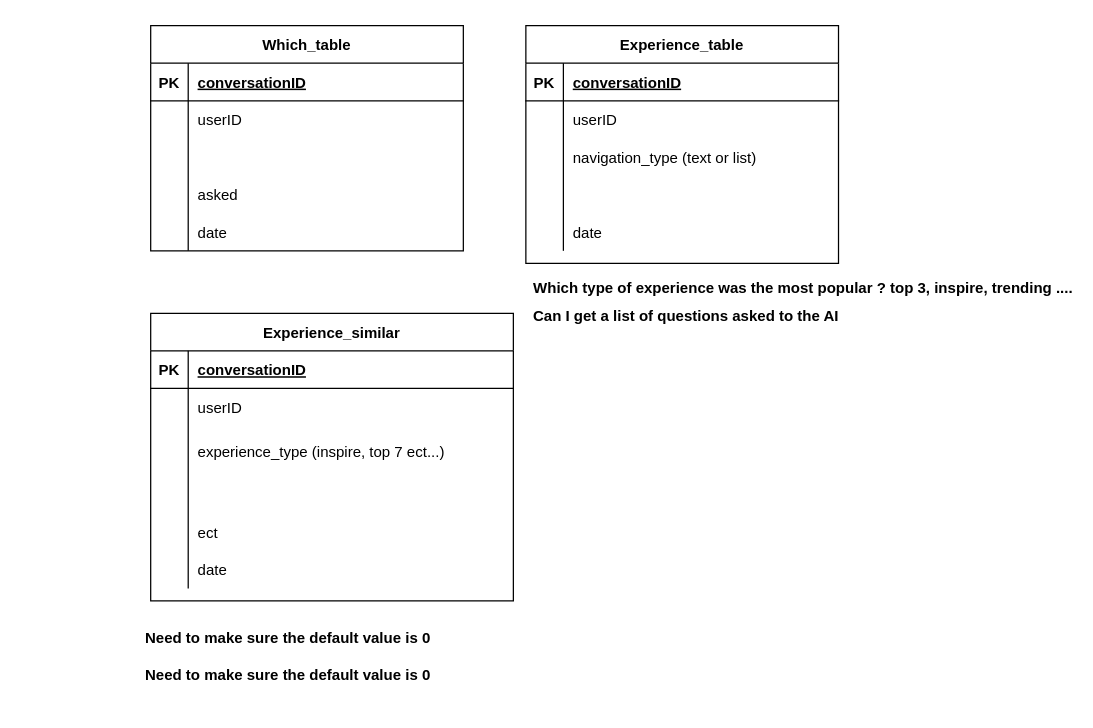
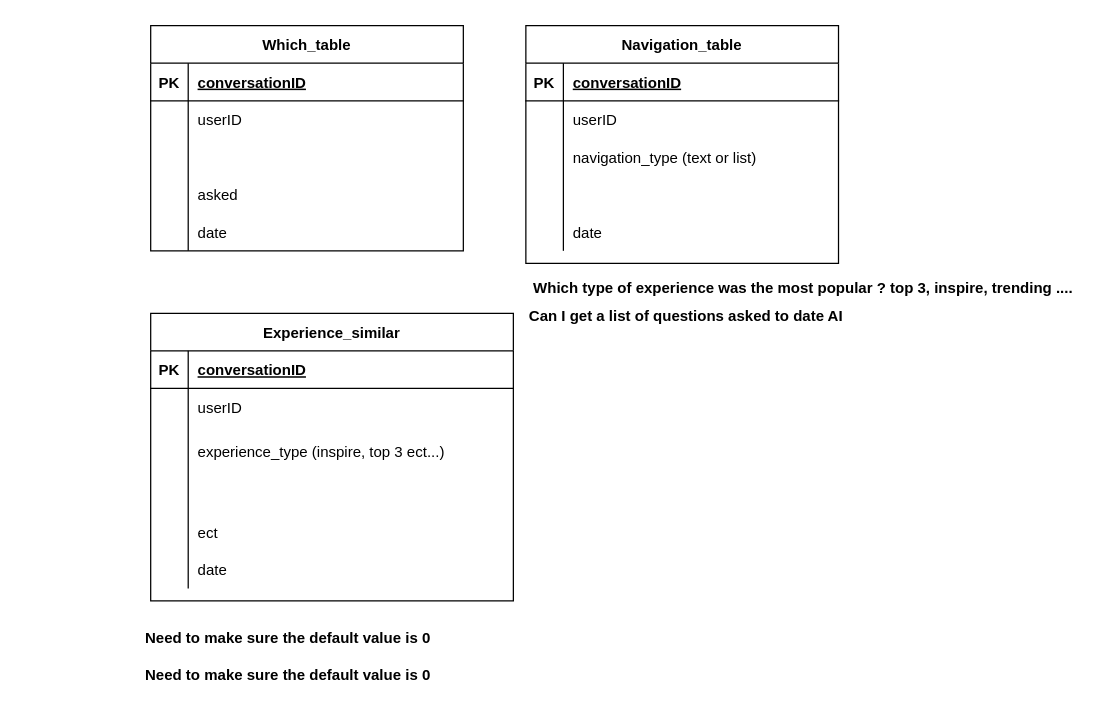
node "Experience_table": label "Experience_table" -> "Navigation_table"
node "Can I get a list of questions asked to the AI": label "Can I get a list of questions asked to the AI" -> "Can I get a list of questions asked to date AI"
node "experience_type (inspire, top 7 ect...)": label "experience_type (inspire, top 7 ect...)" -> "experience_type (inspire, top 3 ect...)"
